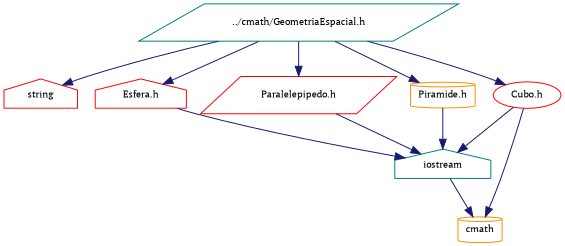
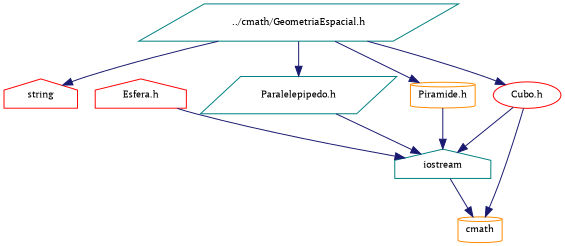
edge "../cmath/GeometriaEspacial.h" -> "Esfera.h": removed
node "Paralelepipedo.h": color red -> teal
